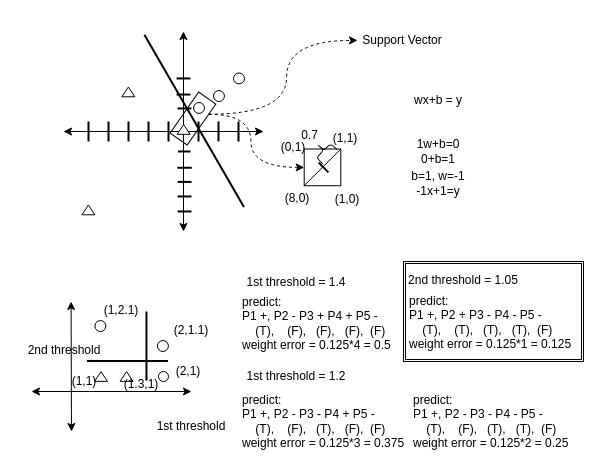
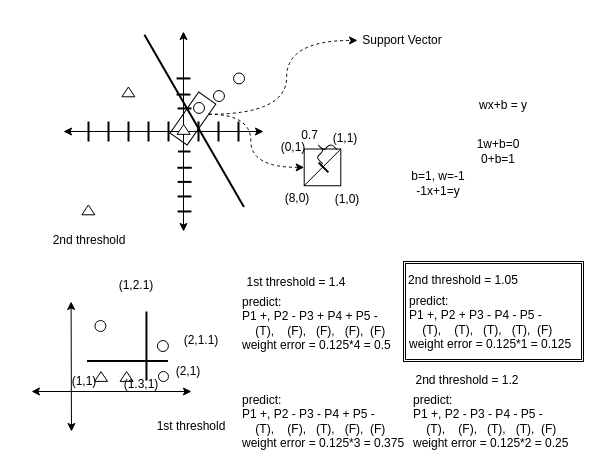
node "wx+b = y": moved (439, 101) -> (504, 106)
node "1w+b=0 0+b=1": moved (439, 152) -> (499, 152)
node "(1,2.1)": moved (121, 311) -> (136, 286)
node "(2,1.1)": moved (191, 331) -> (201, 341)
node "2nd threshold": moved (64, 351) -> (89, 241)
node "1st threshold = 1.2": removed
node "2nd threshold = 1.2": added
